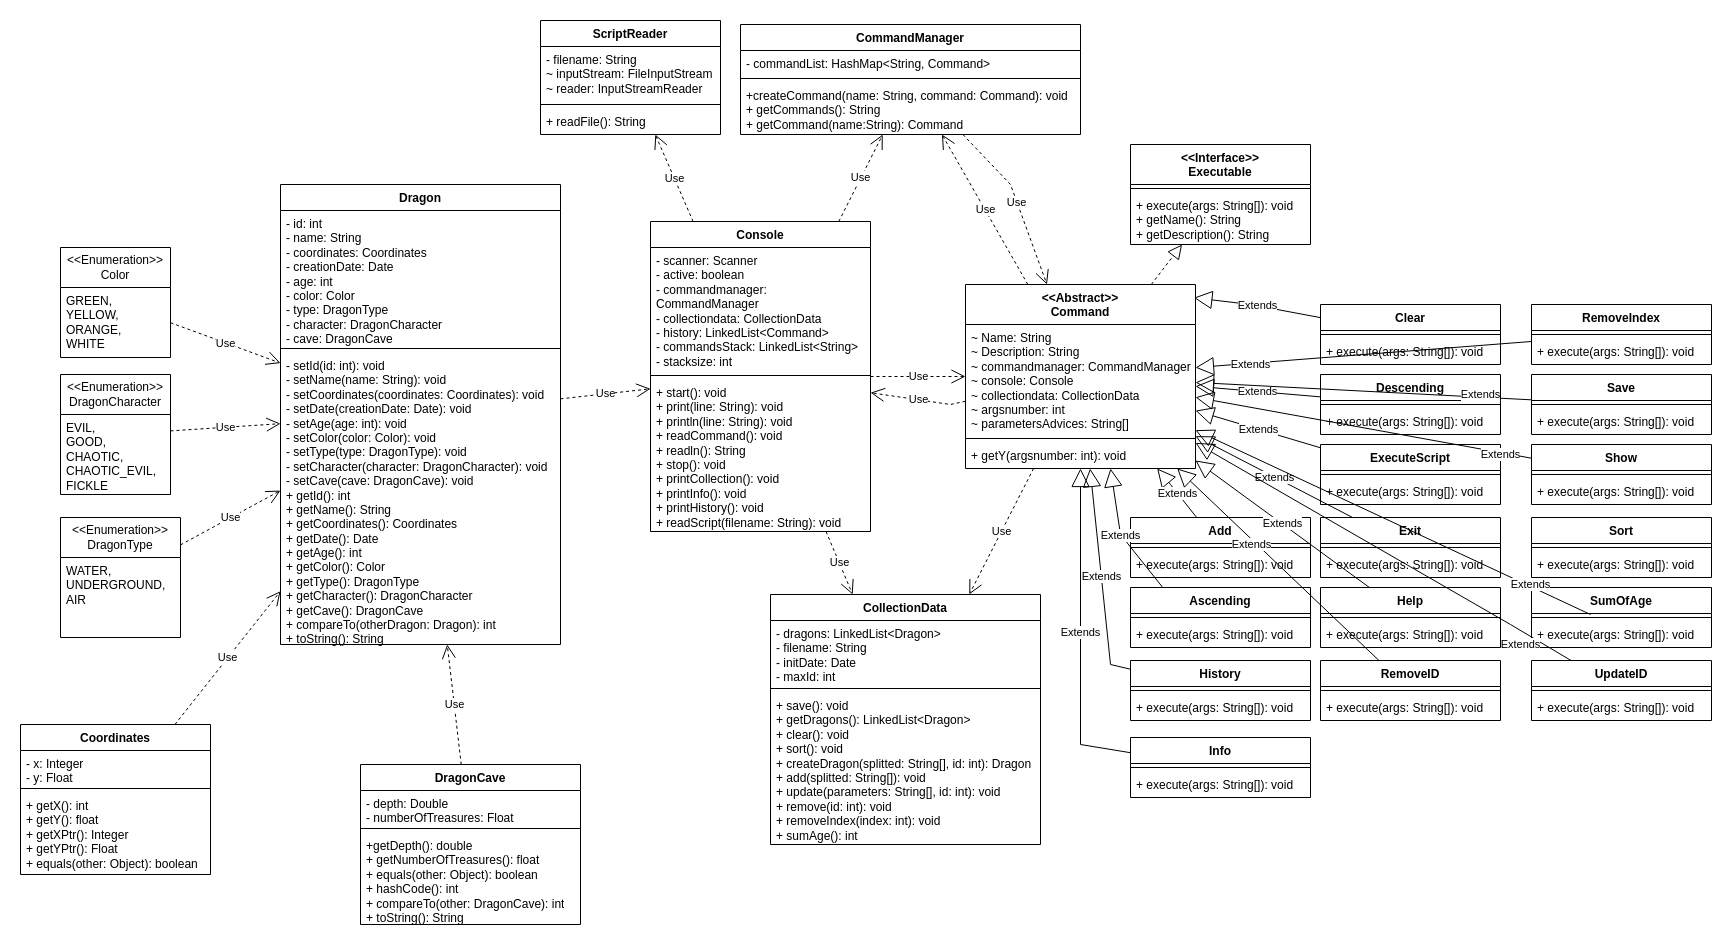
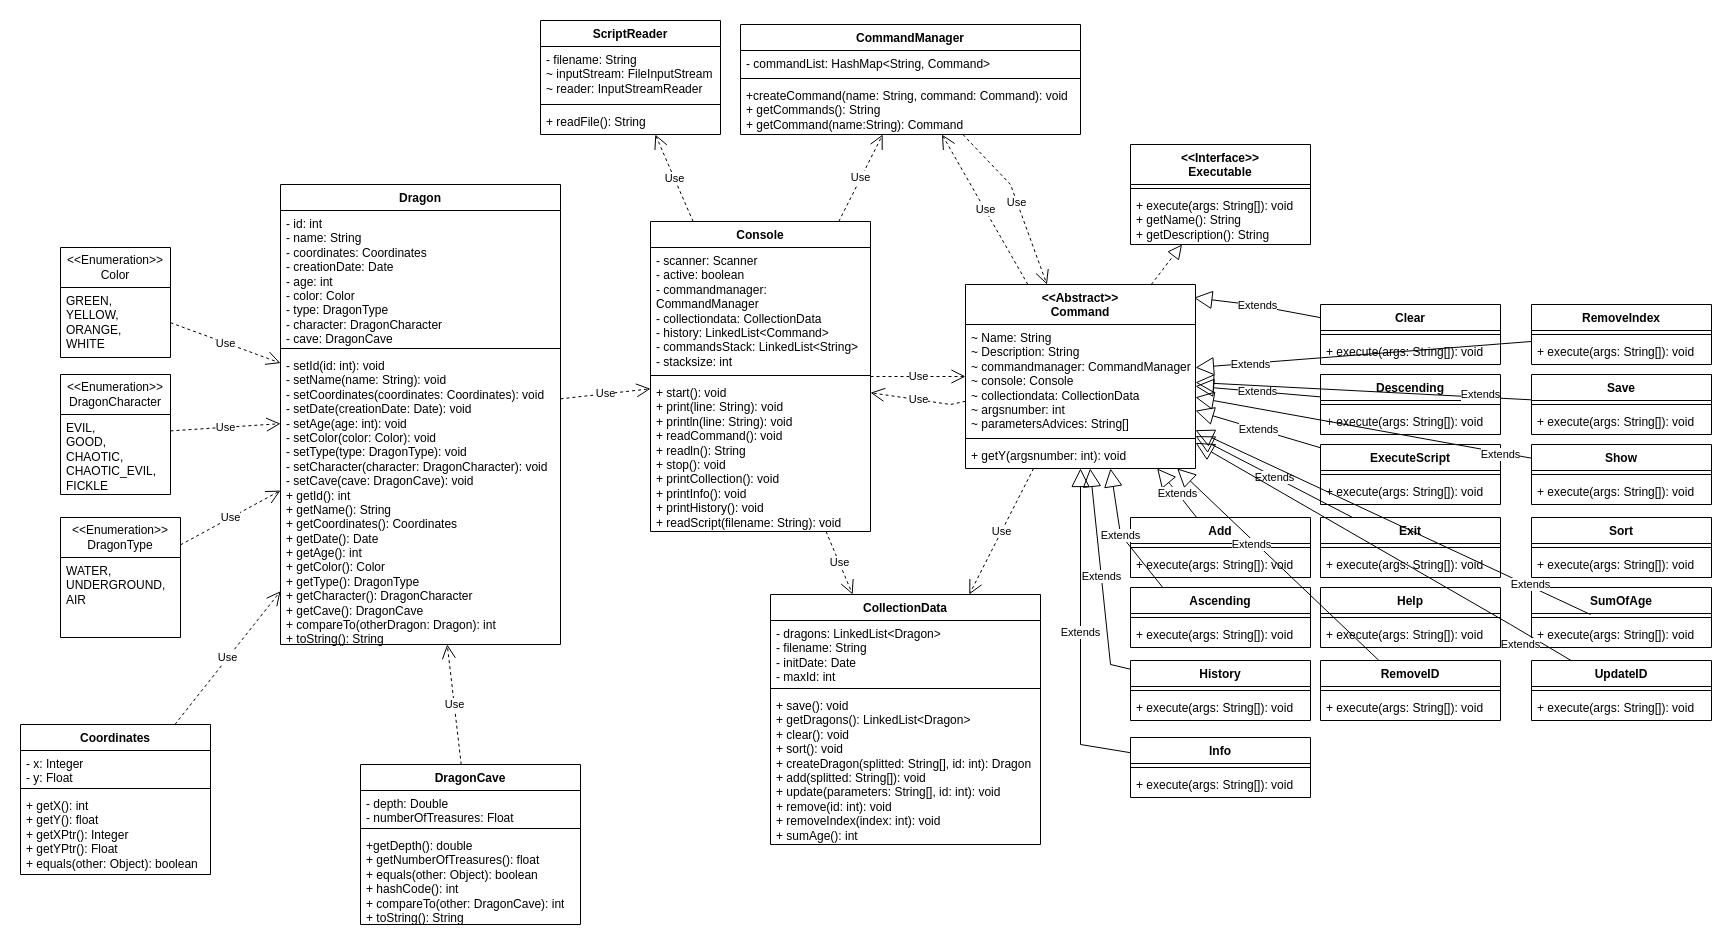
edge "Help" -> "<<Abstract>> Command": removed, label "Extends"
